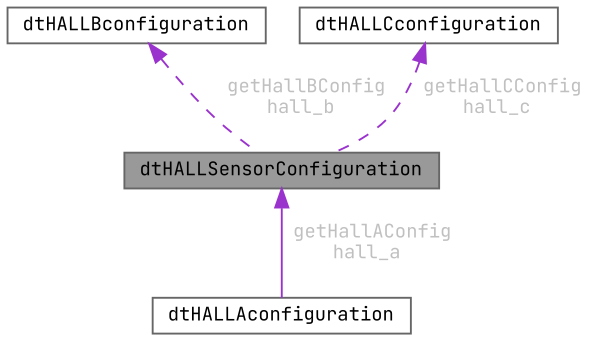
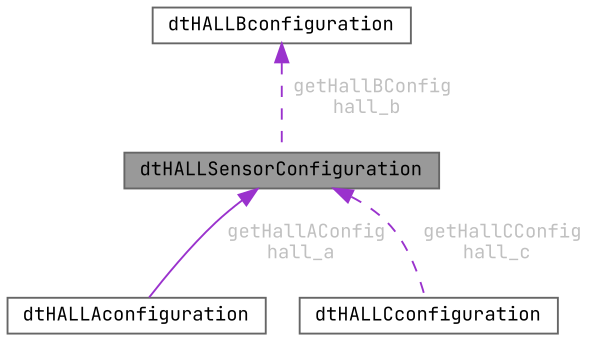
edge "dtHALLSensorConfiguration" -> "dtHALLCconfiguration": reversed
